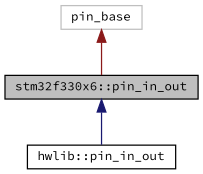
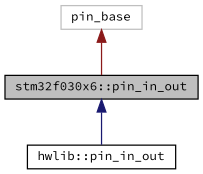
node "stm32f330x6::pin_in_out": label "stm32f330x6::pin_in_out" -> "stm32f030x6::pin_in_out"
